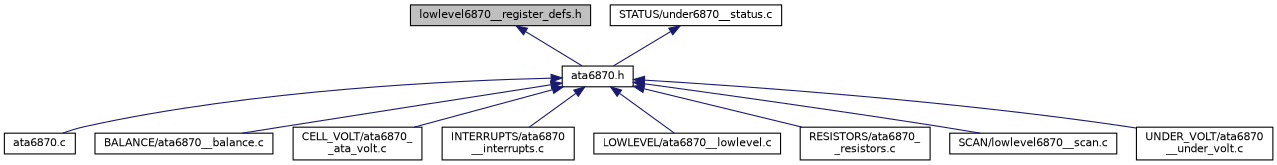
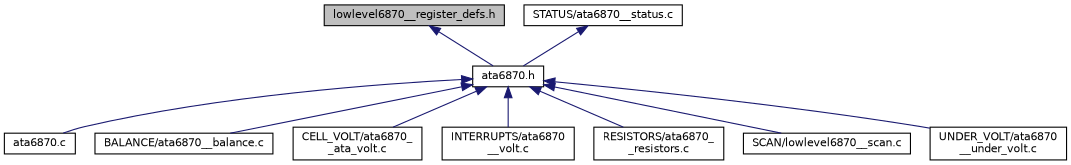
node "STATUS/under6870__status.c": label "STATUS/under6870__status.c" -> "STATUS/ata6870__status.c"
node "INTERRUPTS/ata6870 __interrupts.c": label "INTERRUPTS/ata6870 __interrupts.c" -> "INTERRUPTS/ata6870 __volt.c"
node "LOWLEVEL/ata6870__lowlevel.c": removed
